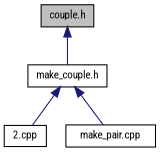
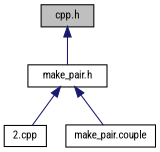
node "couple.h": label "couple.h" -> "cpp.h"
node "make_couple.h": label "make_couple.h" -> "make_pair.h"
node "make_pair.cpp": label "make_pair.cpp" -> "make_pair.couple"
